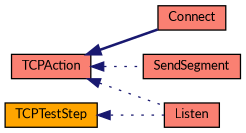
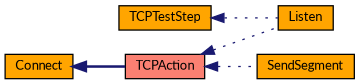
node "Connect": fillcolor salmon -> orange
edge "Connect" -> "TCPAction": reversed
node "SendSegment": fillcolor salmon -> orange
node "Listen": fillcolor salmon -> orange
